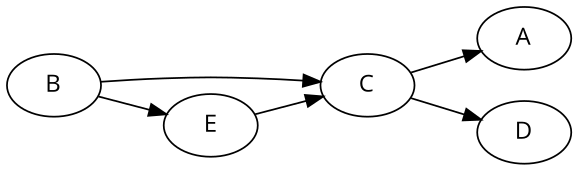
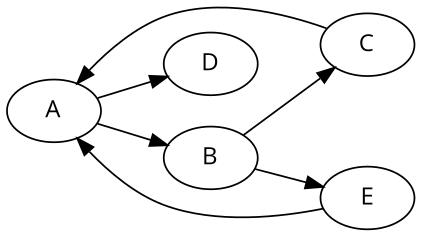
edge "C" -> "D": now "A" -> "D"
edge "E" -> "C": now "E" -> "A"
edge "A" -> "B": added
